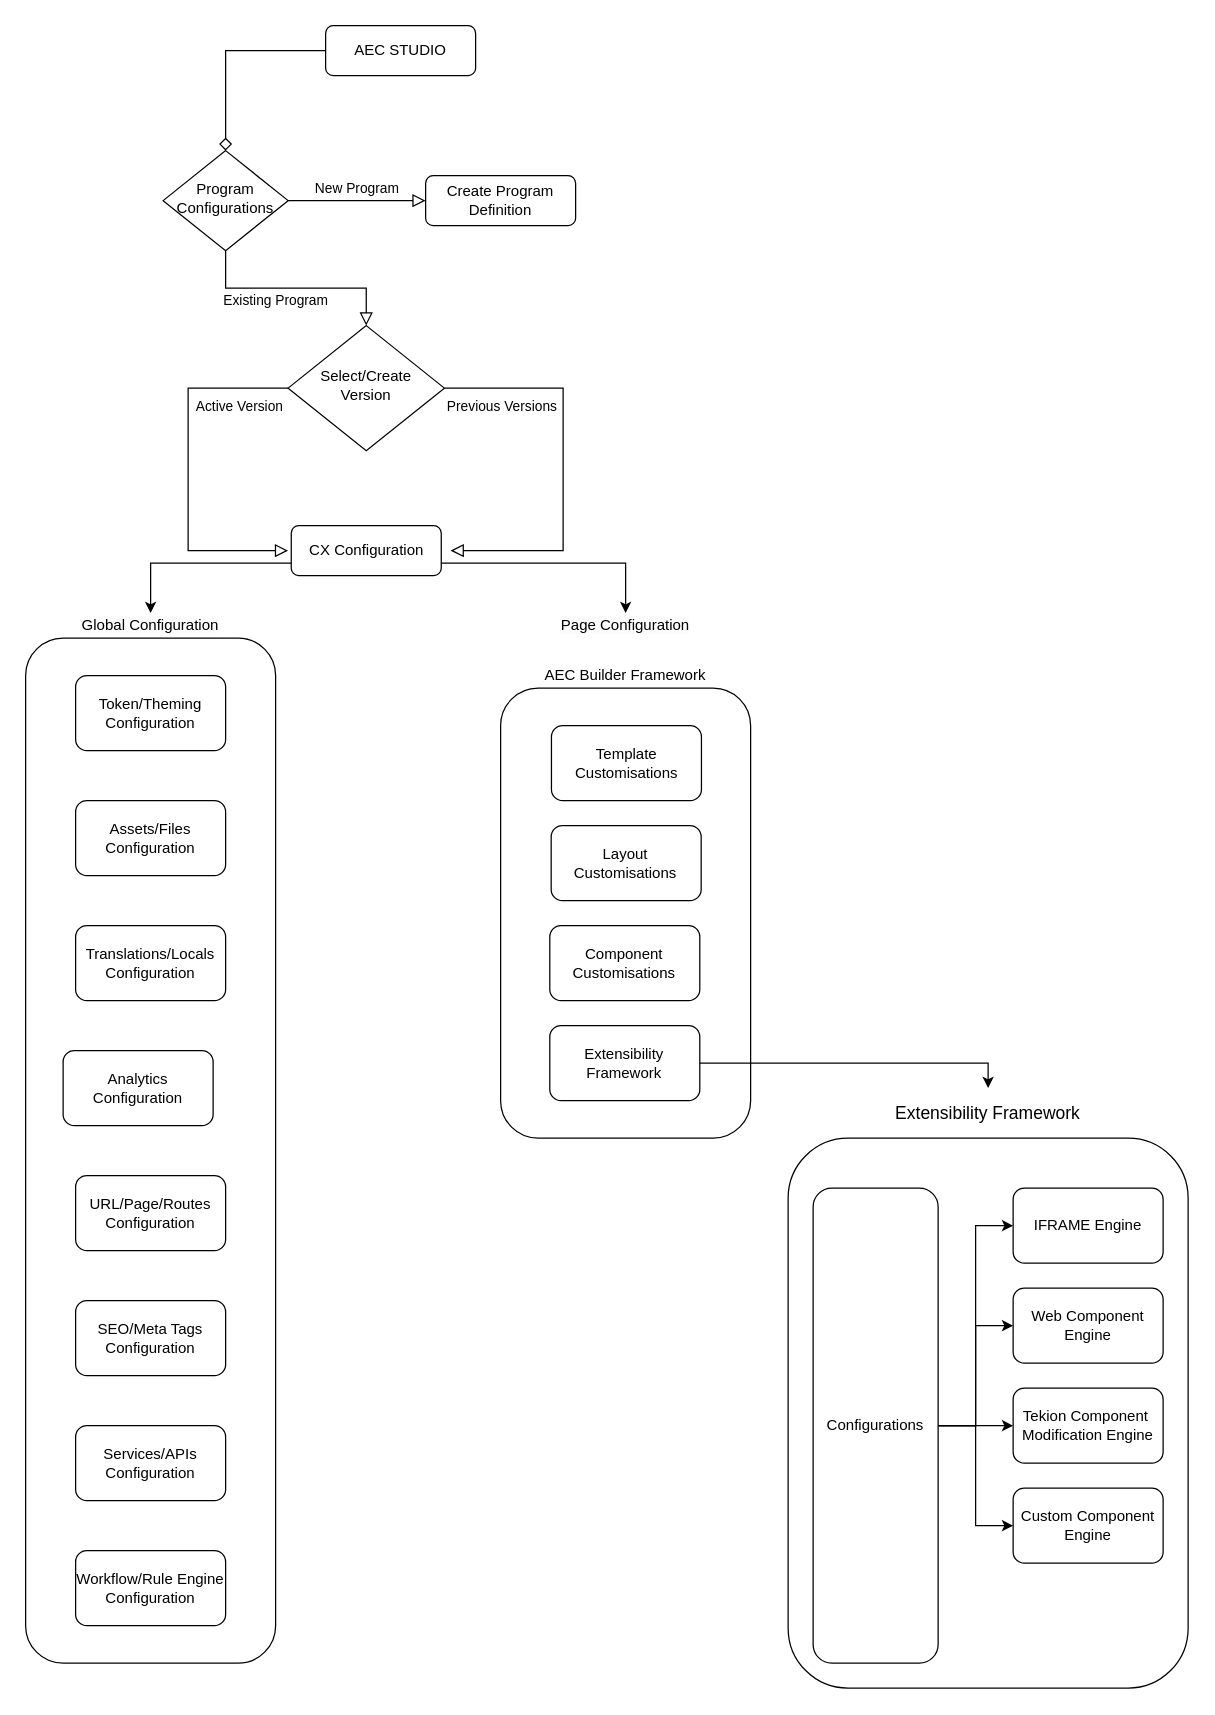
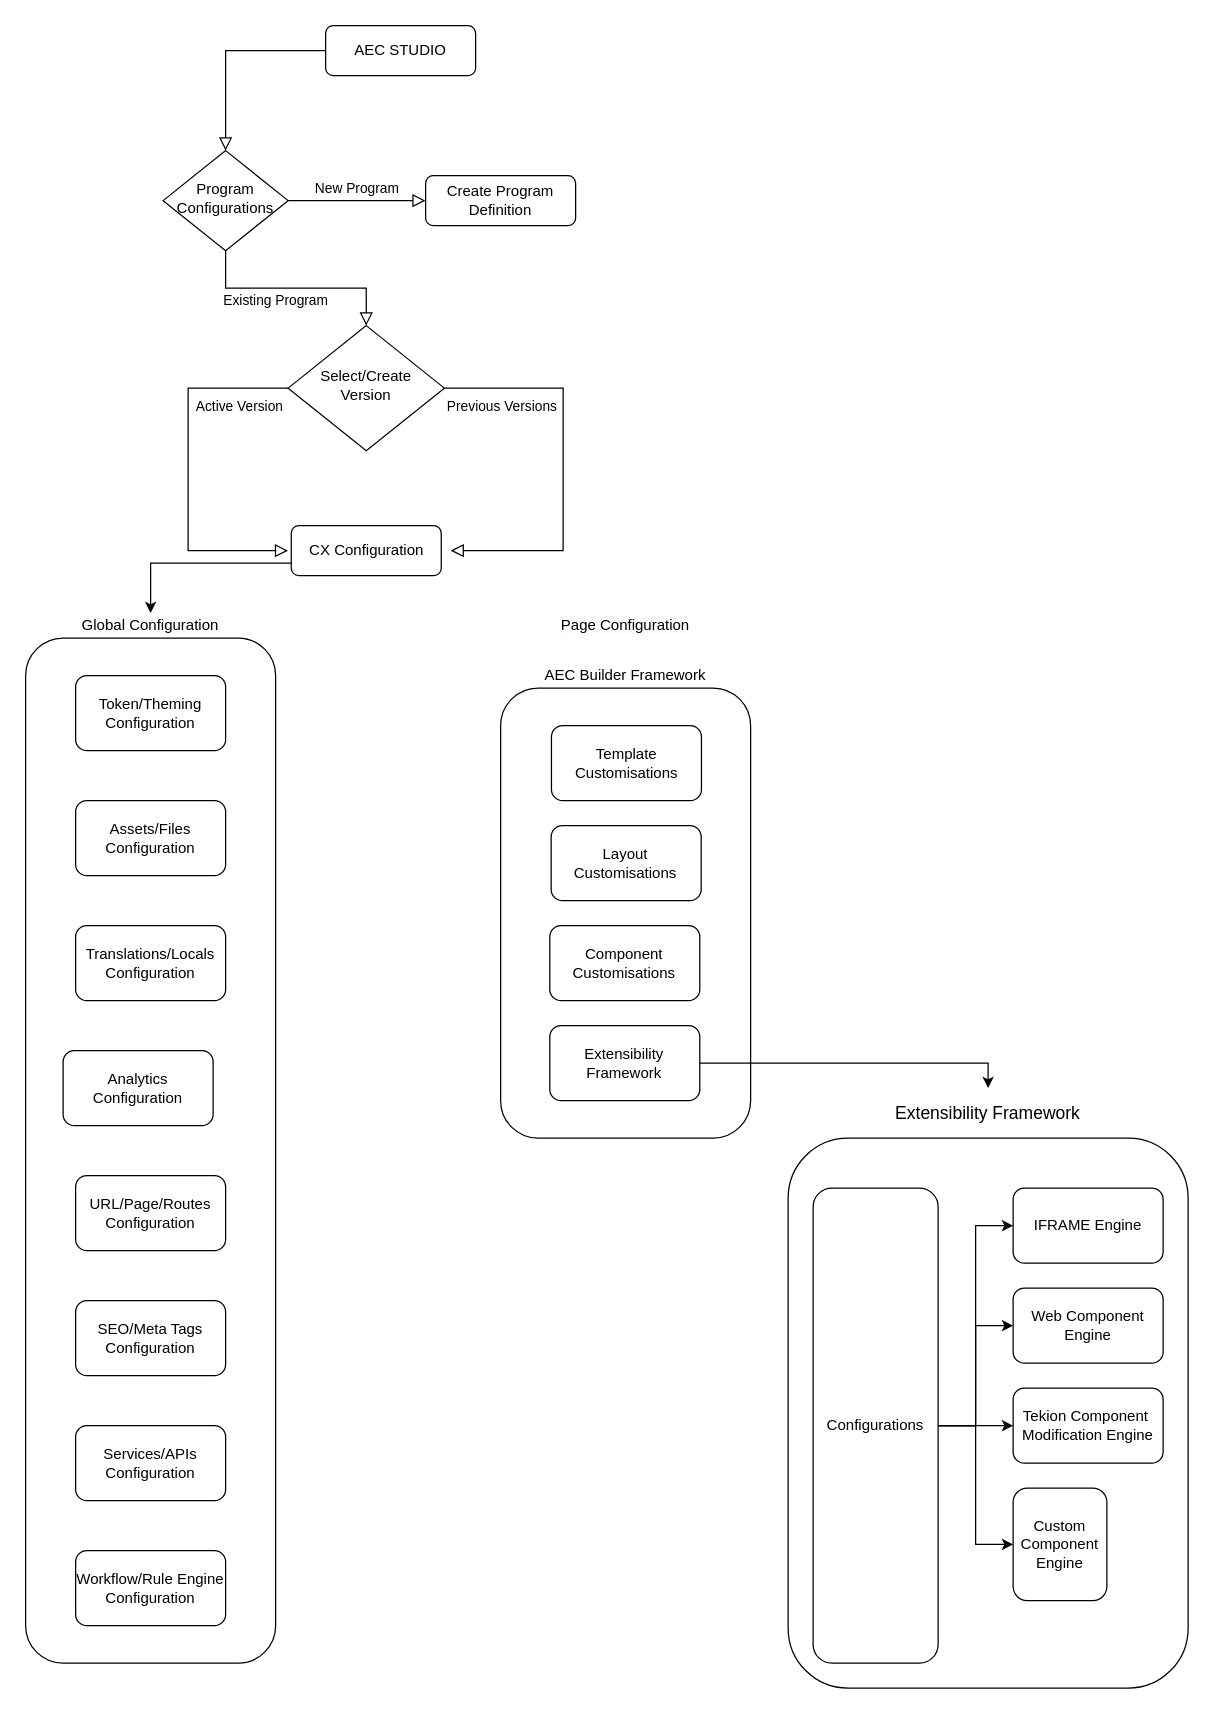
edge "AEC STUDIO" -> "Program Configurations": arrowhead diamond -> block
edge "CX Configuration" -> "Page Configuration": removed
node "Custom Component Engine": size 150x75 -> 94x113
